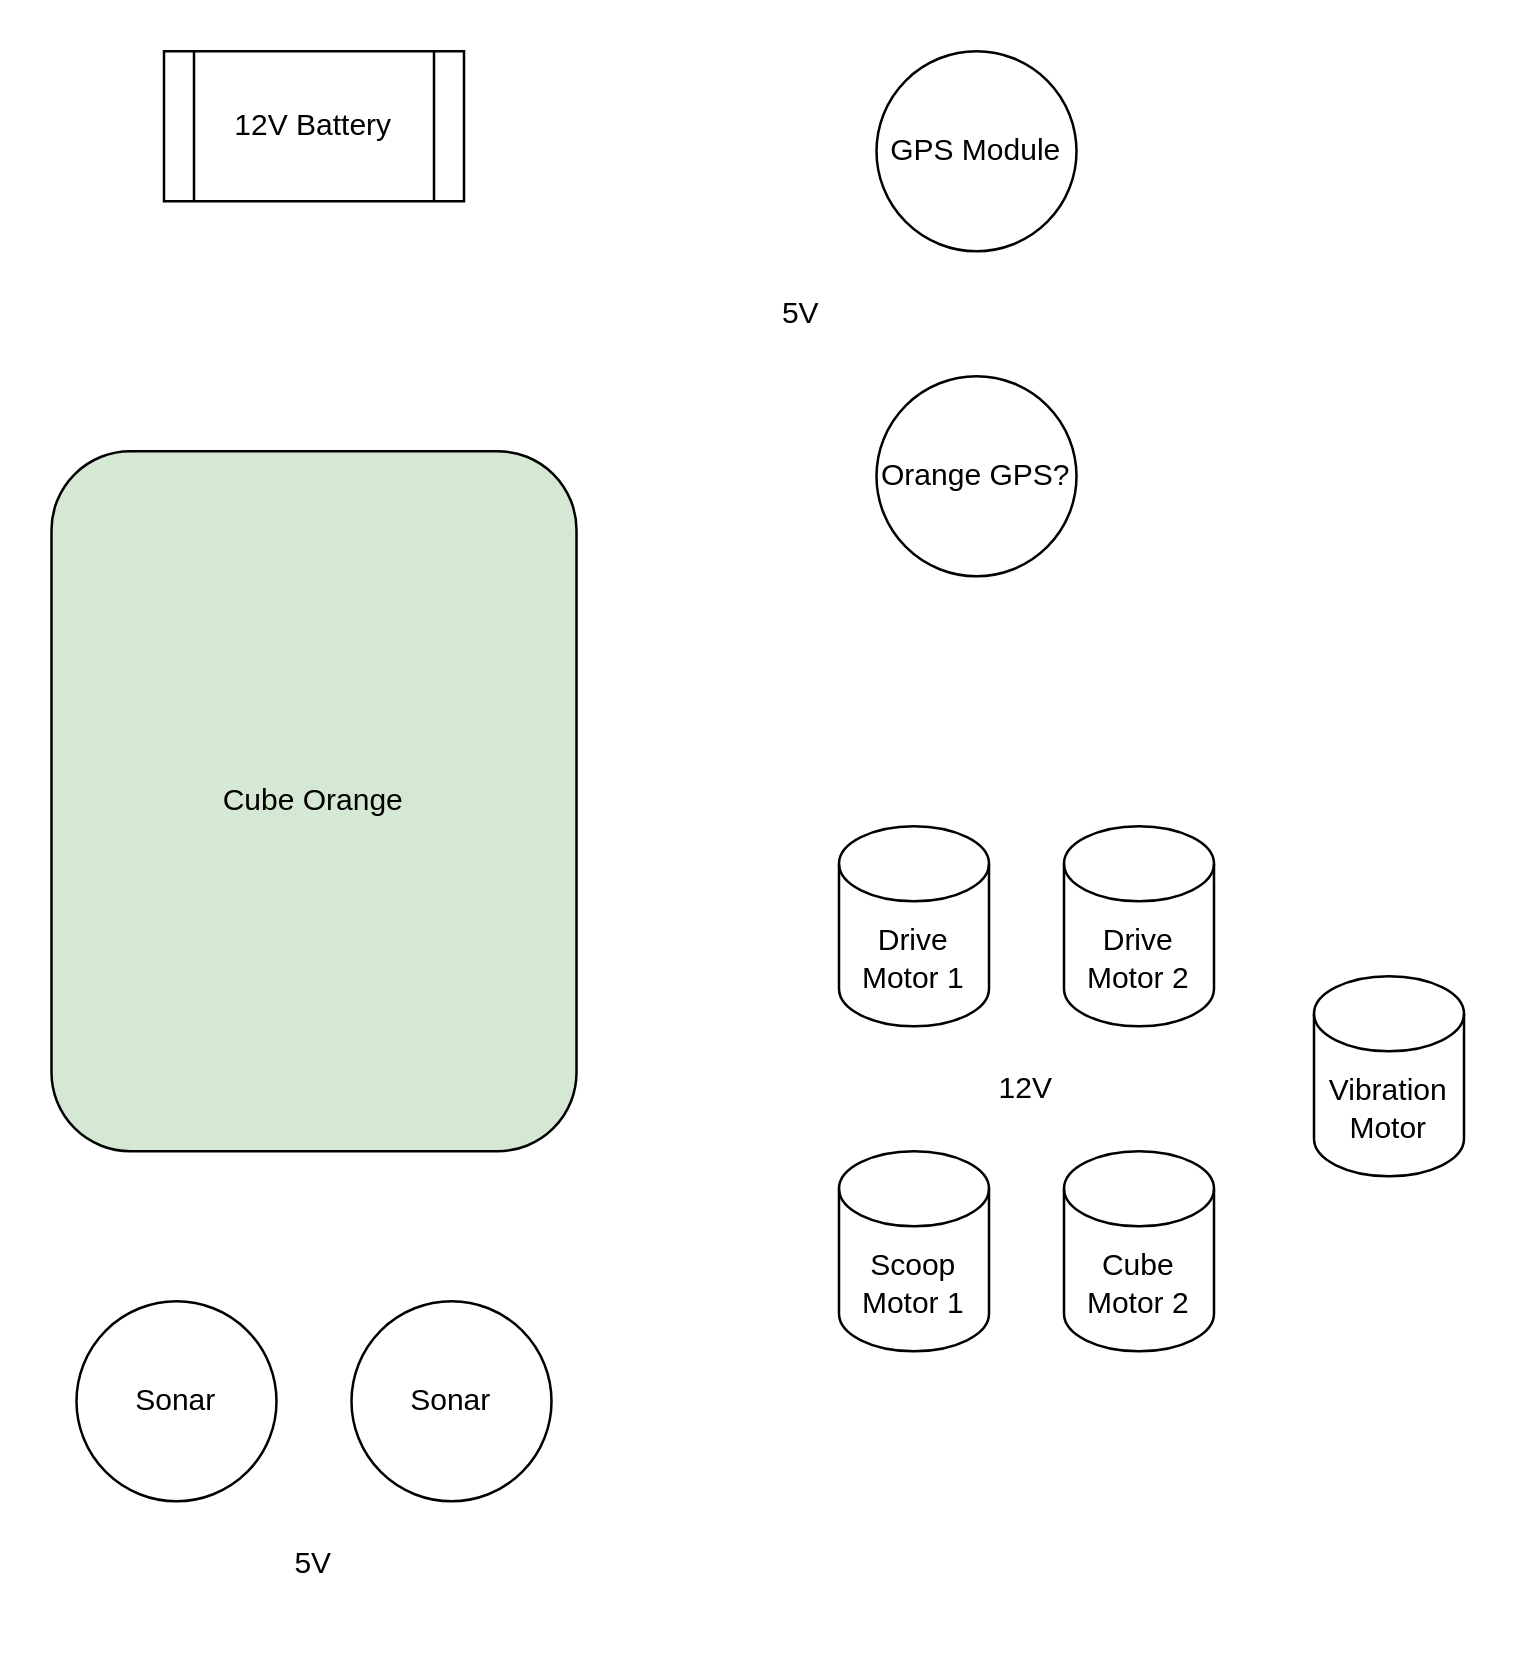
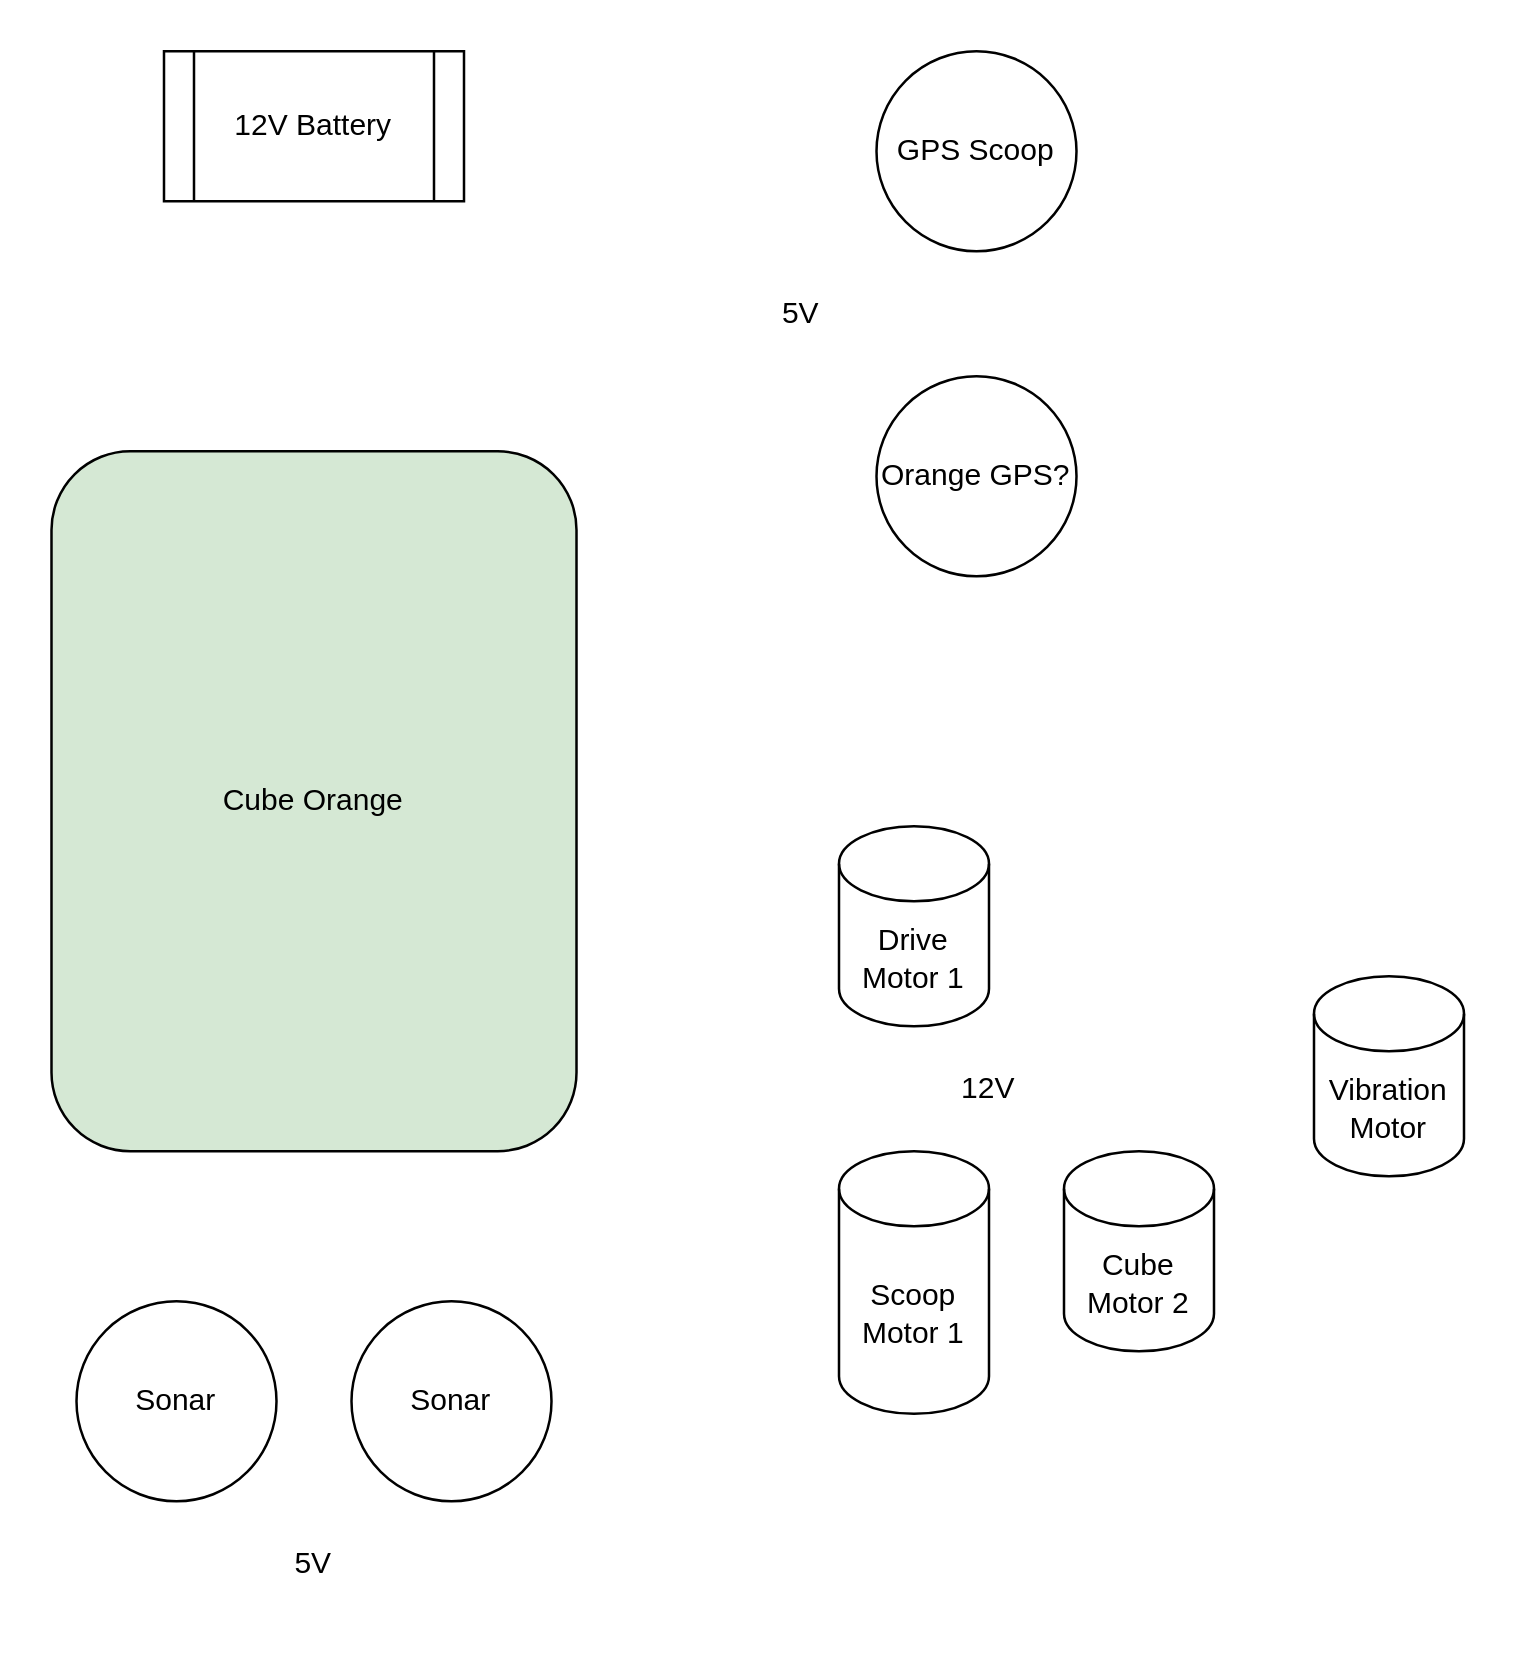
node "GPS Module": label "GPS Module" -> "GPS Scoop"
node "Drive Motor 2": removed
node "12V": moved (1026, 1089) -> (989, 1089)
node "Scoop Motor 1": size 150x200 -> 150x263
